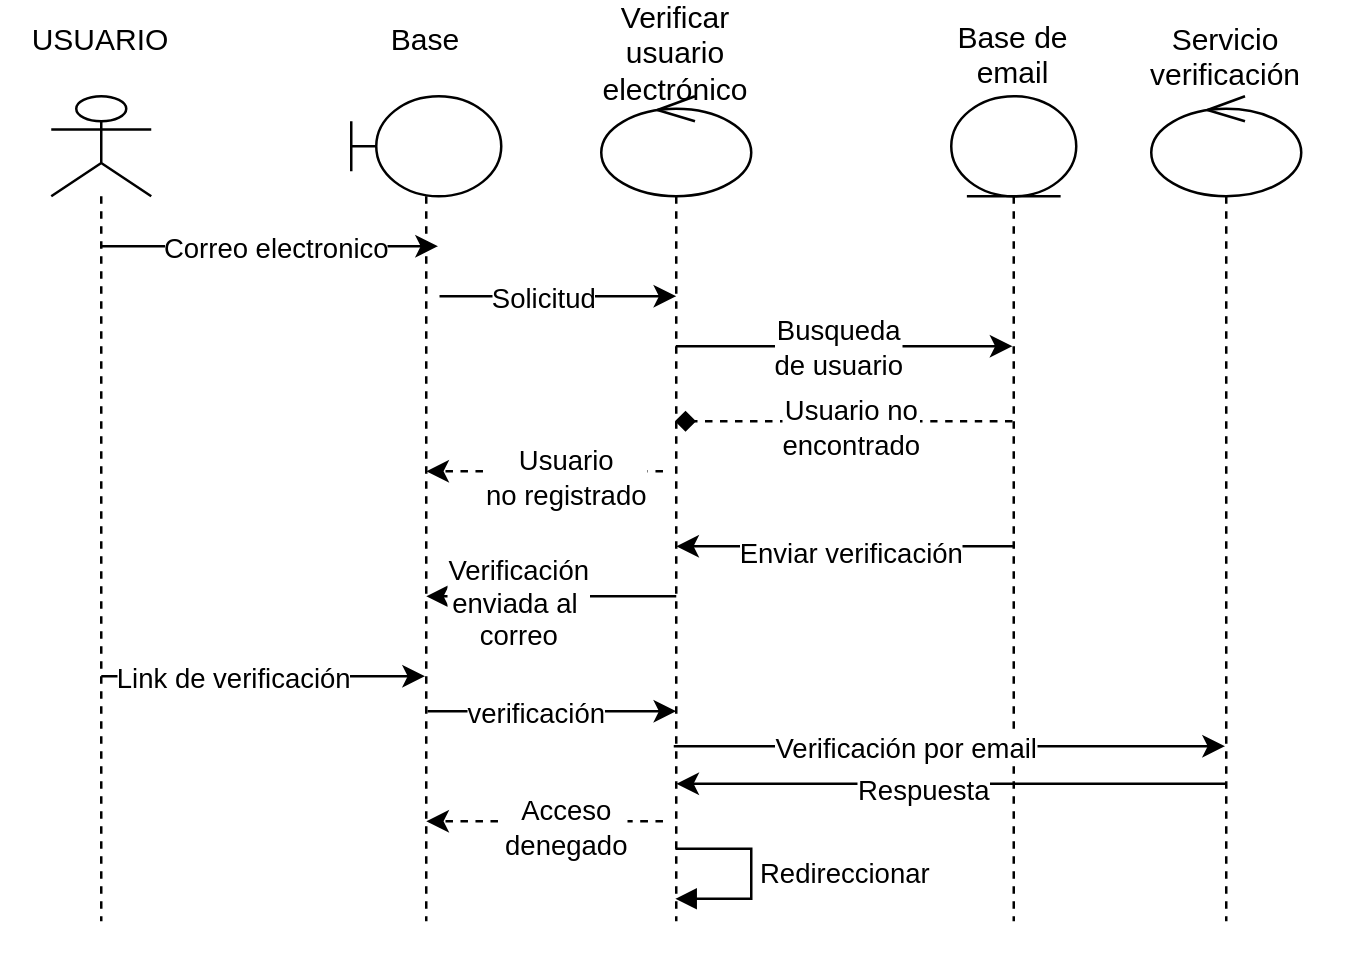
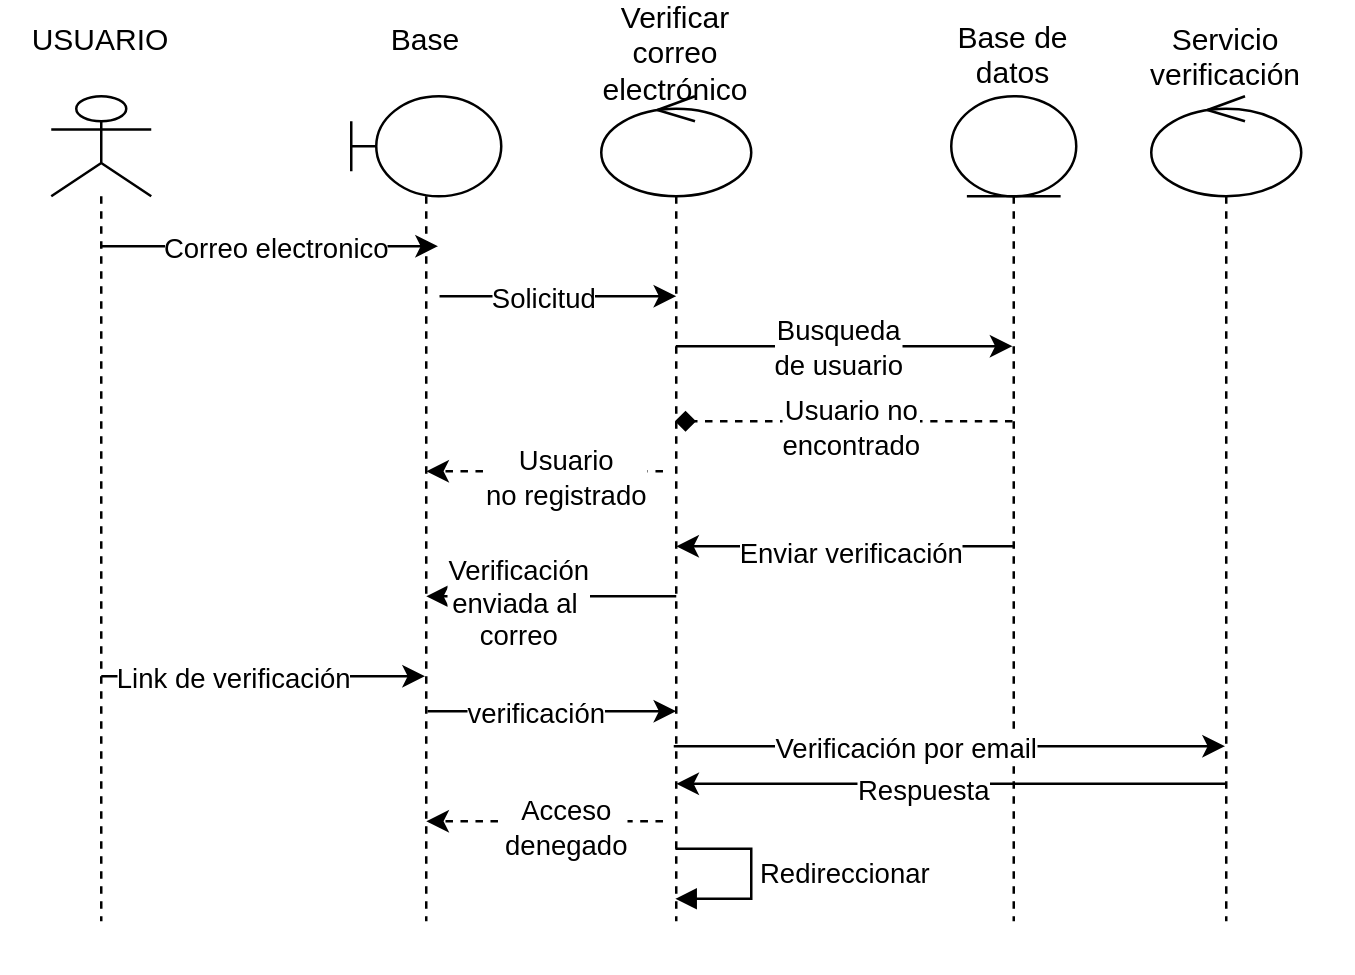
node "Verificar usuario electrónico": label "Verificar usuario electrónico" -> "Verificar correo electrónico"
node "Base de email": label "Base de email" -> "Base de datos"
